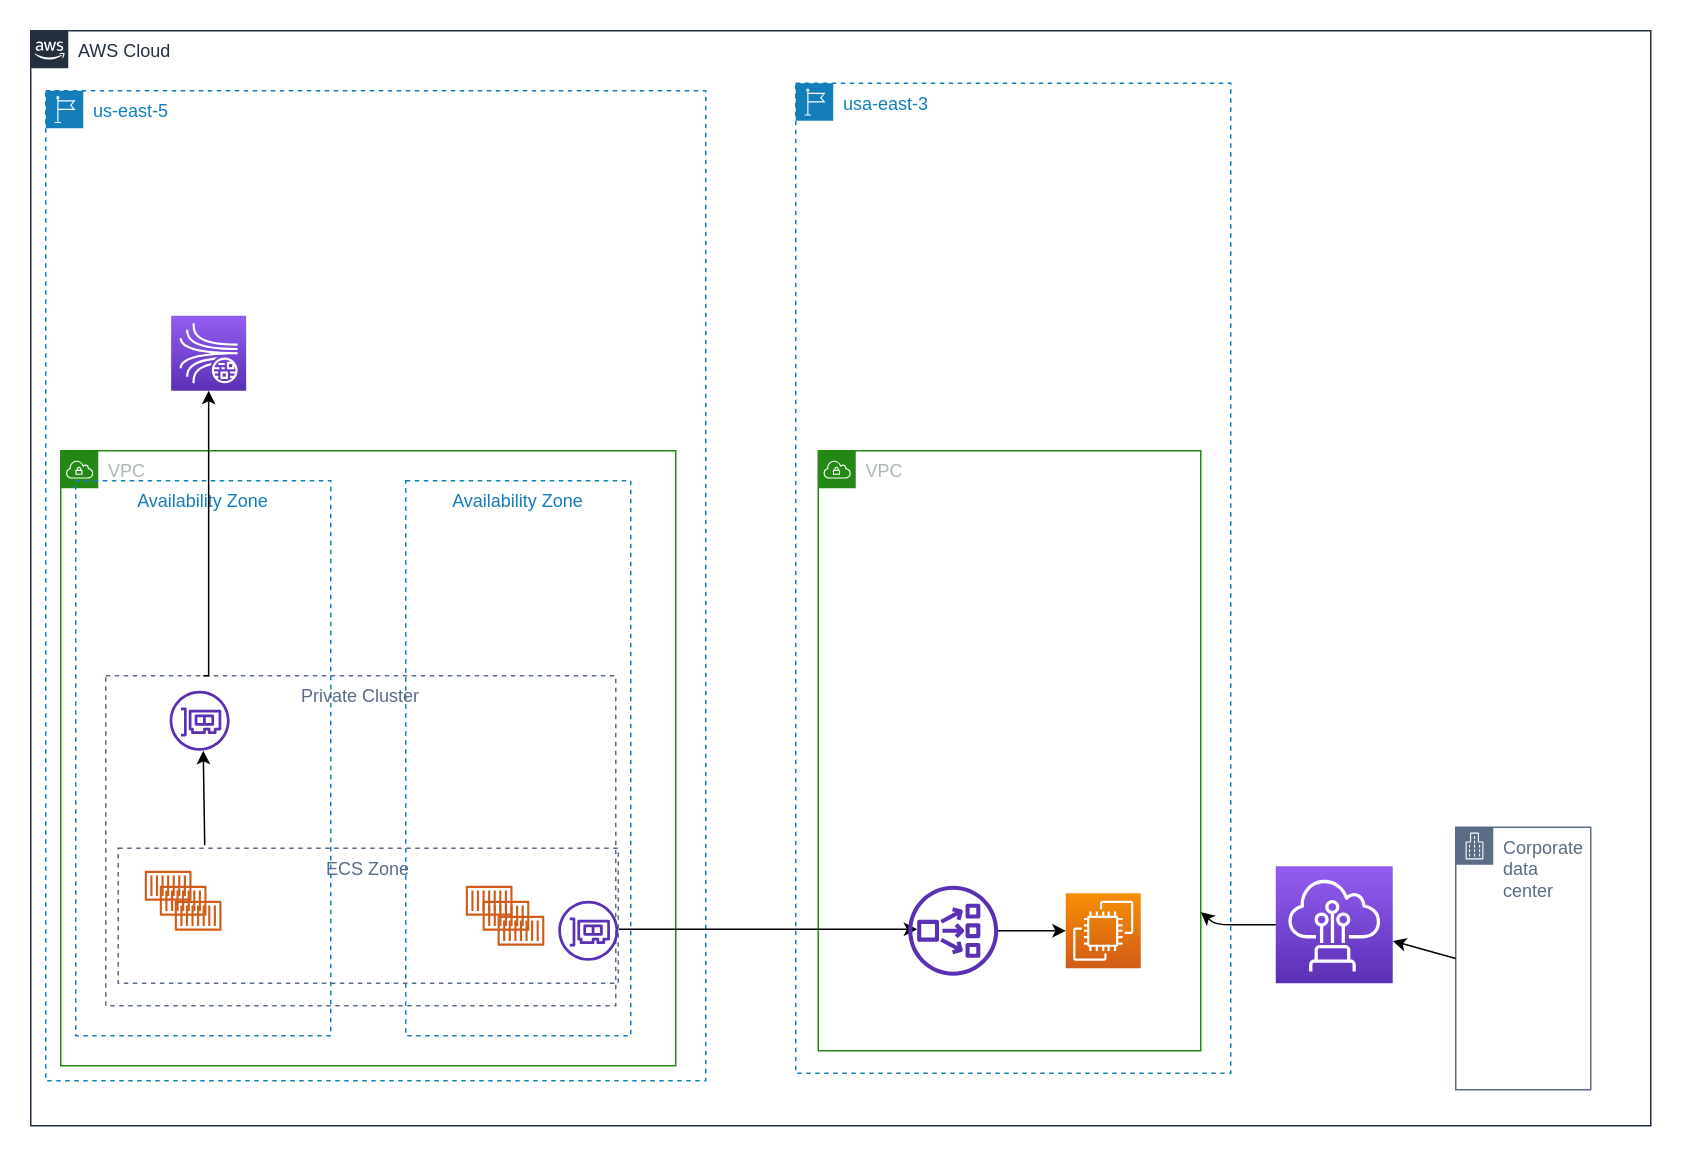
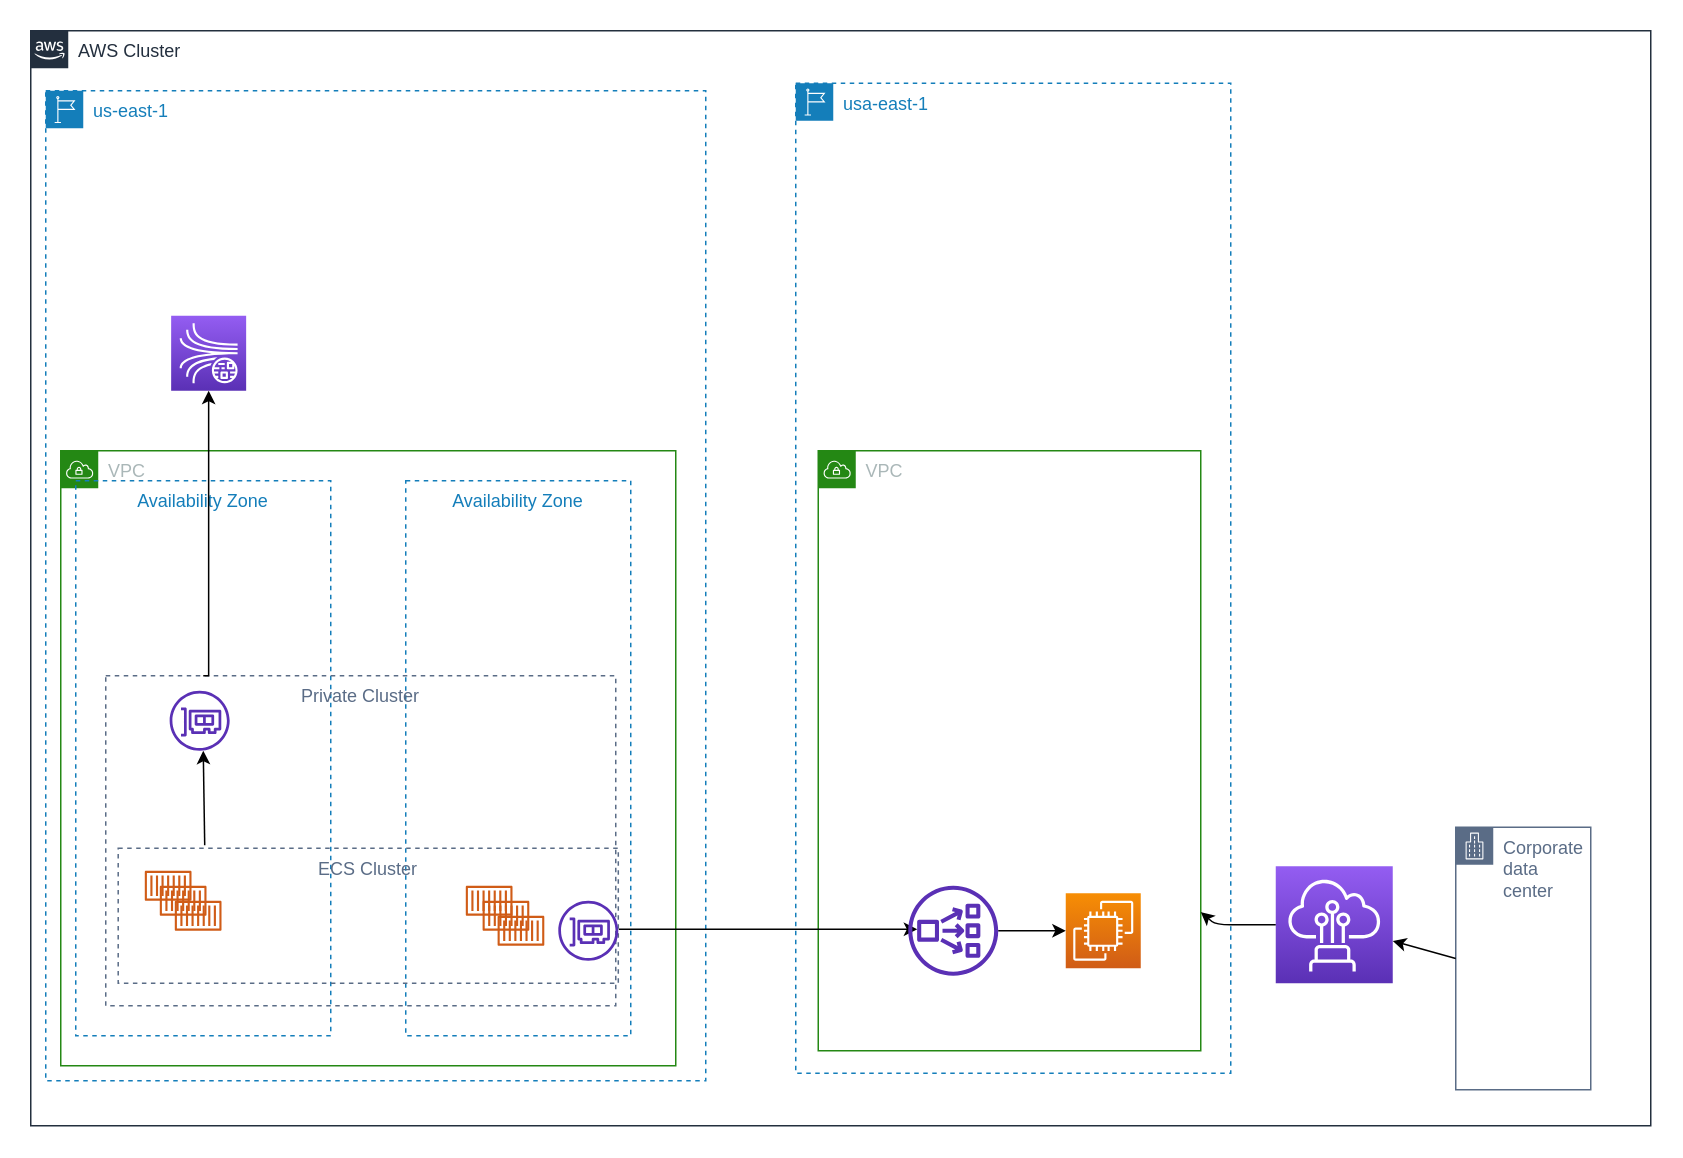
node "AWS Cloud": label "AWS Cloud" -> "AWS Cluster"
node "usa-east-3": label "usa-east-3" -> "usa-east-1"
node "us-east-5": label "us-east-5" -> "us-east-1"
node "ECS Zone": label "ECS Zone" -> "ECS Cluster"
